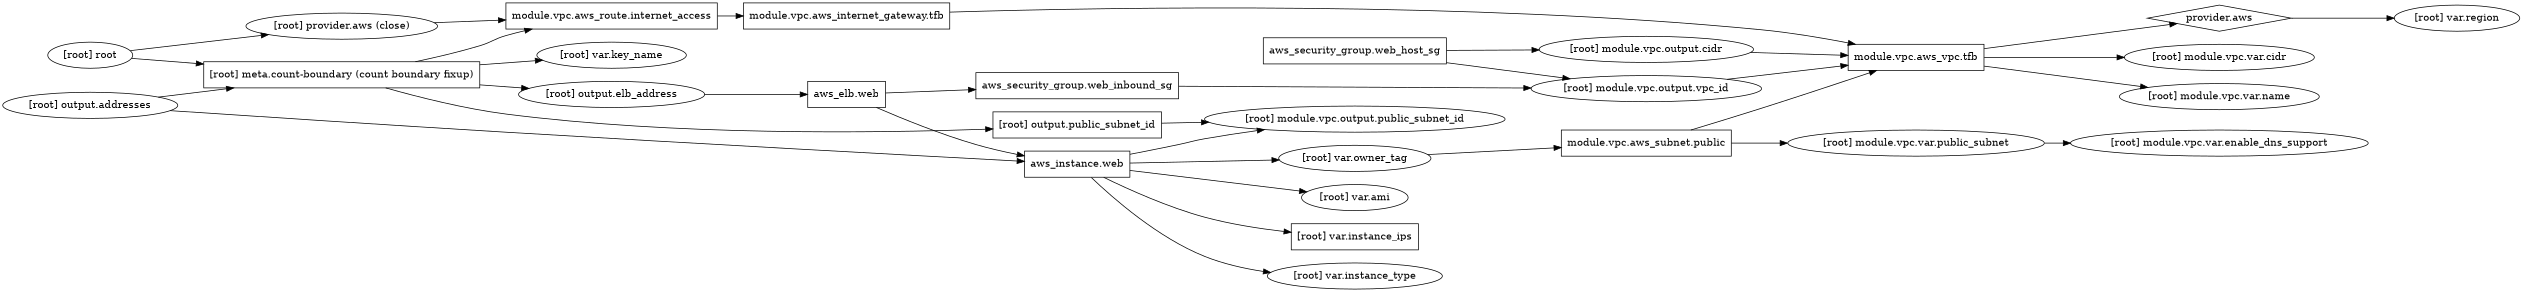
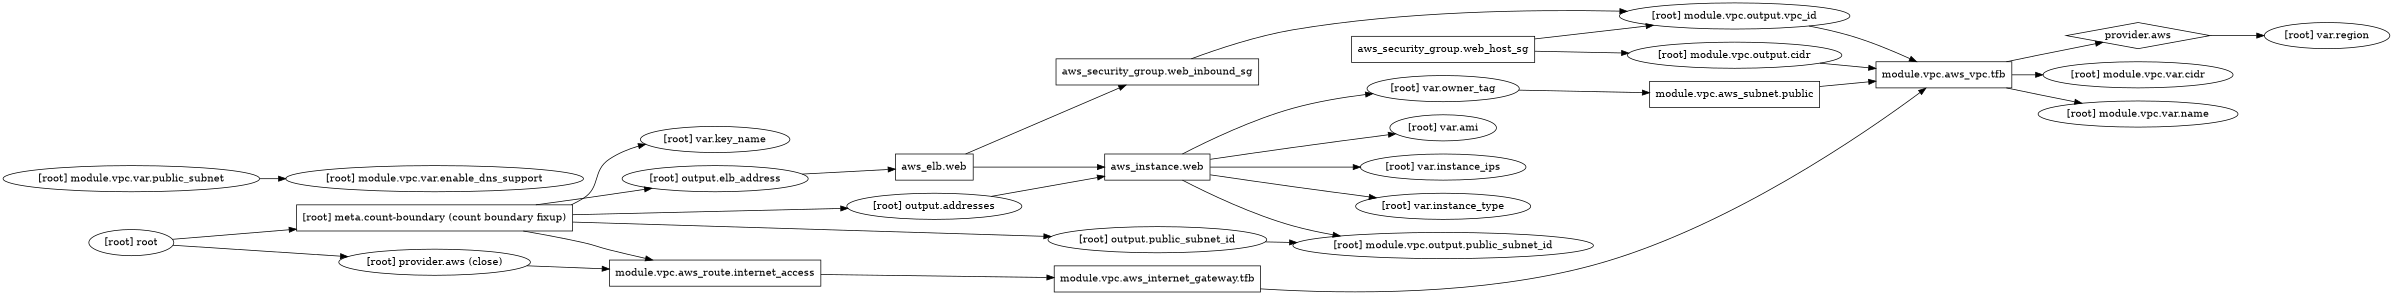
edge "[root] output.addresses" -> "[root] meta.count-boundary (count boundary fixup)": reversed
node "[root] output.public_subnet_id": shape box -> ellipse
edge "module.vpc.aws_subnet.public" -> "[root] module.vpc.var.public_subnet": removed
node "[root] var.instance_ips": shape box -> ellipse
